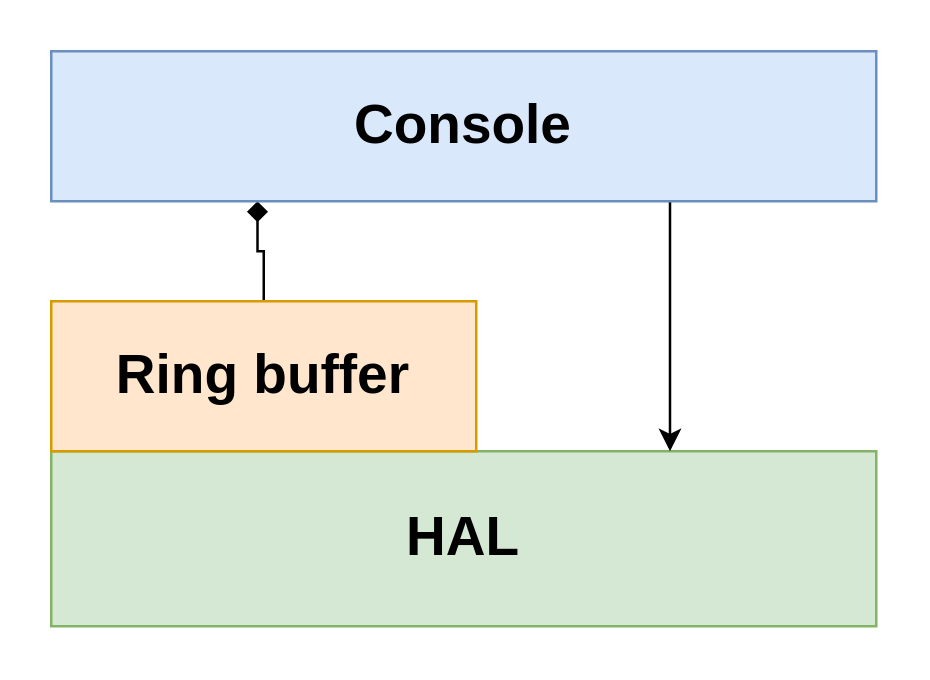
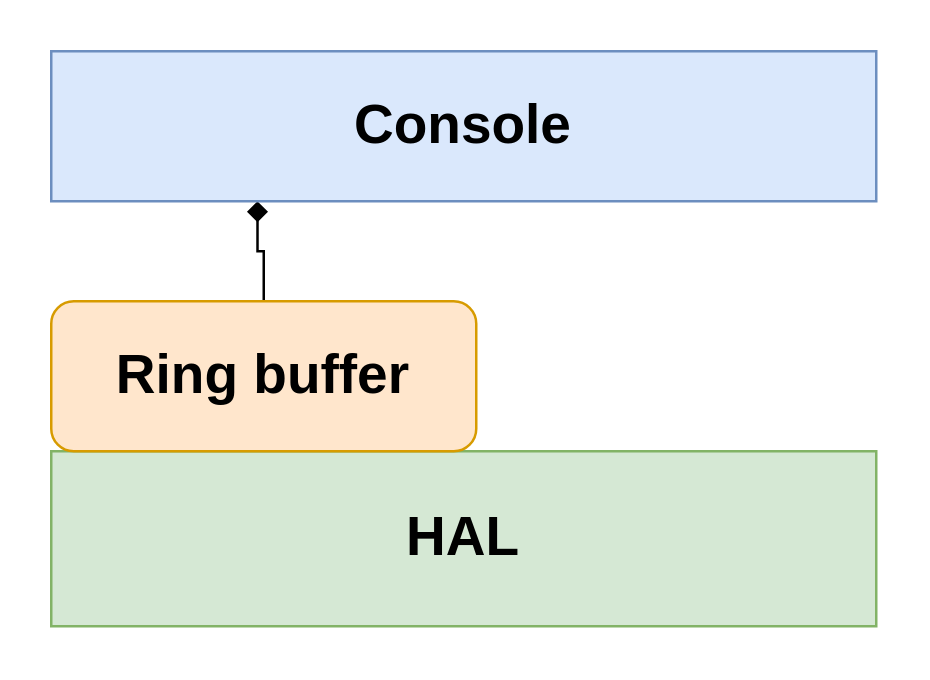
edge "Console" -> "HAL": removed
node "Ring buffer": shape rectangle -> rounded rectangle
